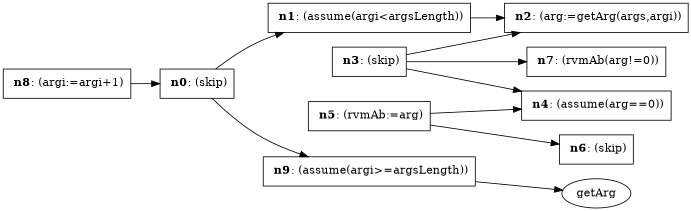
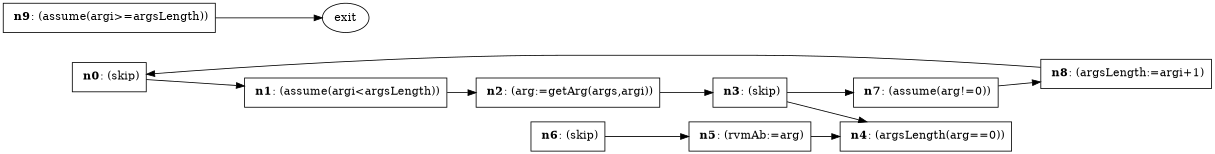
edge "n3" -> "n2": reversed
node "n7": text ": (rvmAb(arg!=0))" -> ": (assume(arg!=0))"
node "n8": text ": (argi:=argi+1)" -> ": (argsLength:=argi+1)"
edge "n7" -> "n8": added
node "n4": text ": (assume(arg==0))" -> ": (argsLength(arg==0))"
edge "n0" -> "n9": removed
edge "n5" -> "n6": reversed
node "getArg": label "getArg" -> "exit"
